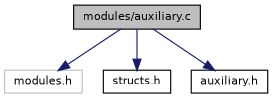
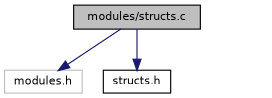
node "modules/auxiliary.c": label "modules/auxiliary.c" -> "modules/structs.c"
node "auxiliary.h": removed
